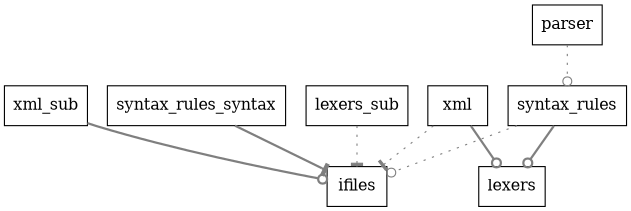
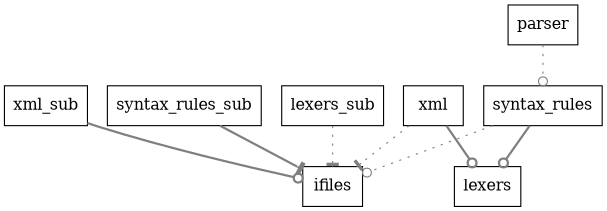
node "syntax_rules_syntax": label "syntax_rules_syntax" -> "syntax_rules_sub"
